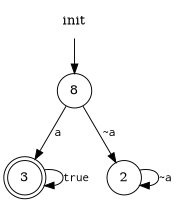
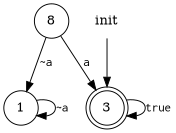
edge "init" -> "8": now "init" -> "3"
node "2": label "2" -> "1"
